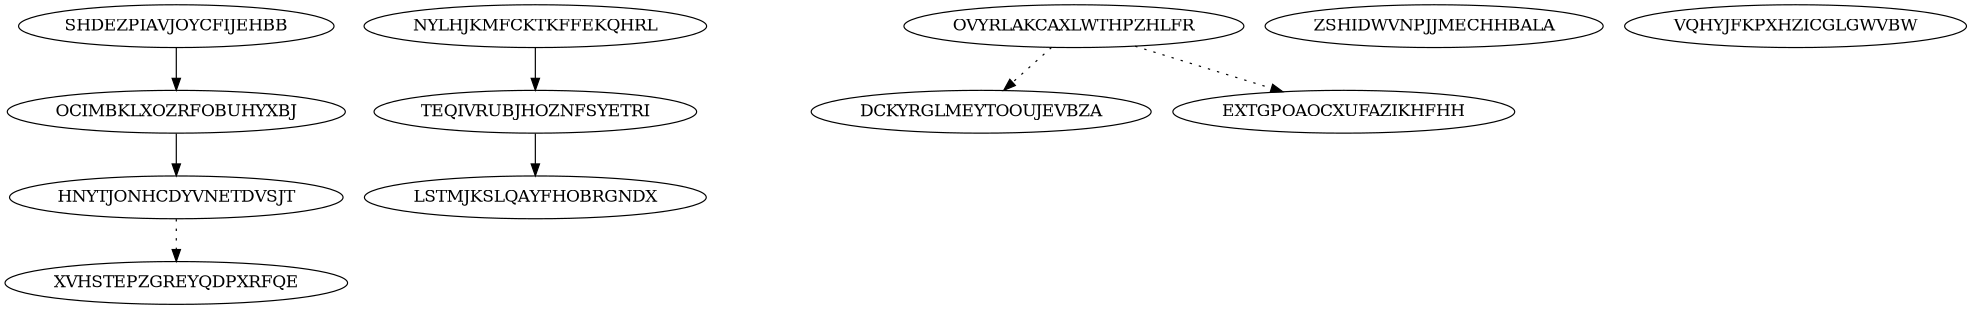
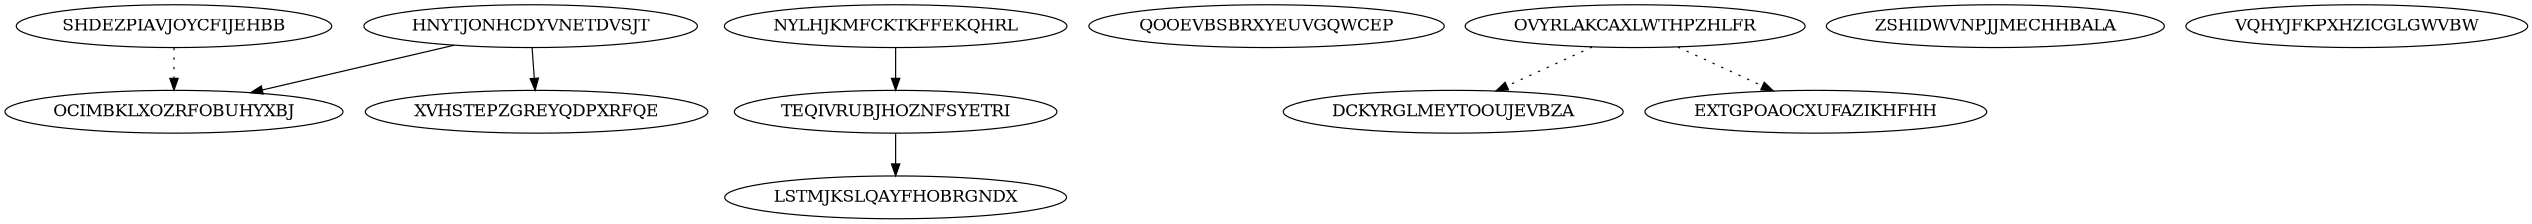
node "QOOEVBSBRXYEUVGQWCEP": added
edge "SHDEZPIAVJOYCFIJEHBB" -> "OCIMBKLXOZRFOBUHYXBJ": style solid -> dotted
edge "OCIMBKLXOZRFOBUHYXBJ" -> "HNYTJONHCDYVNETDVSJT": reversed
edge "HNYTJONHCDYVNETDVSJT" -> "XVHSTEPZGREYQDPXRFQE": style dotted -> solid
